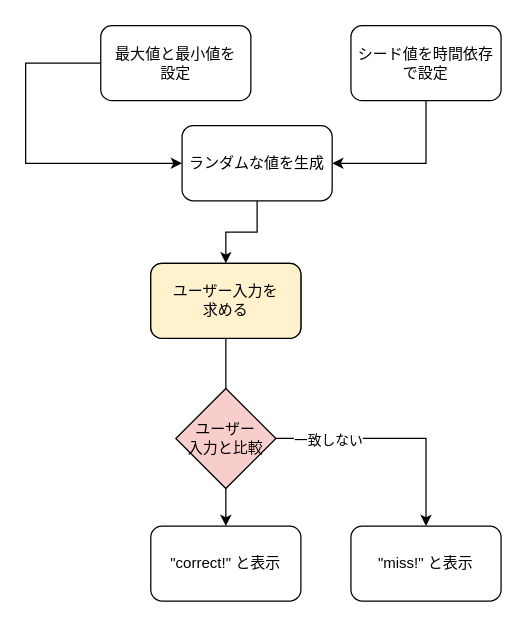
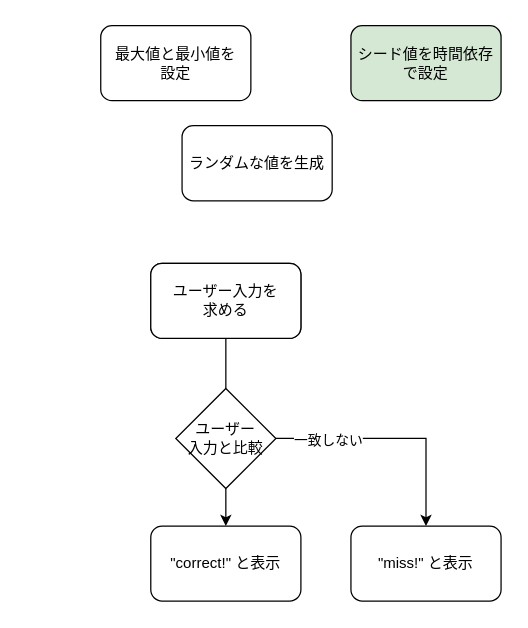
node "シード値を時間依存で設定": fillcolor #ffffff -> #d5e8d4
edge "最大値と最小値を 設定" -> "ランダムな値を生成": removed
edge "シード値を時間依存で設定" -> "ランダムな値を生成": removed
edge "ランダムな値を生成" -> "ユーザー入力を 求める": removed
node "ユーザー入力を 求める": fillcolor #fff2cc -> #ffffff
node "ユーザー 入力と比較": fillcolor #f8cecc -> #ffffff
